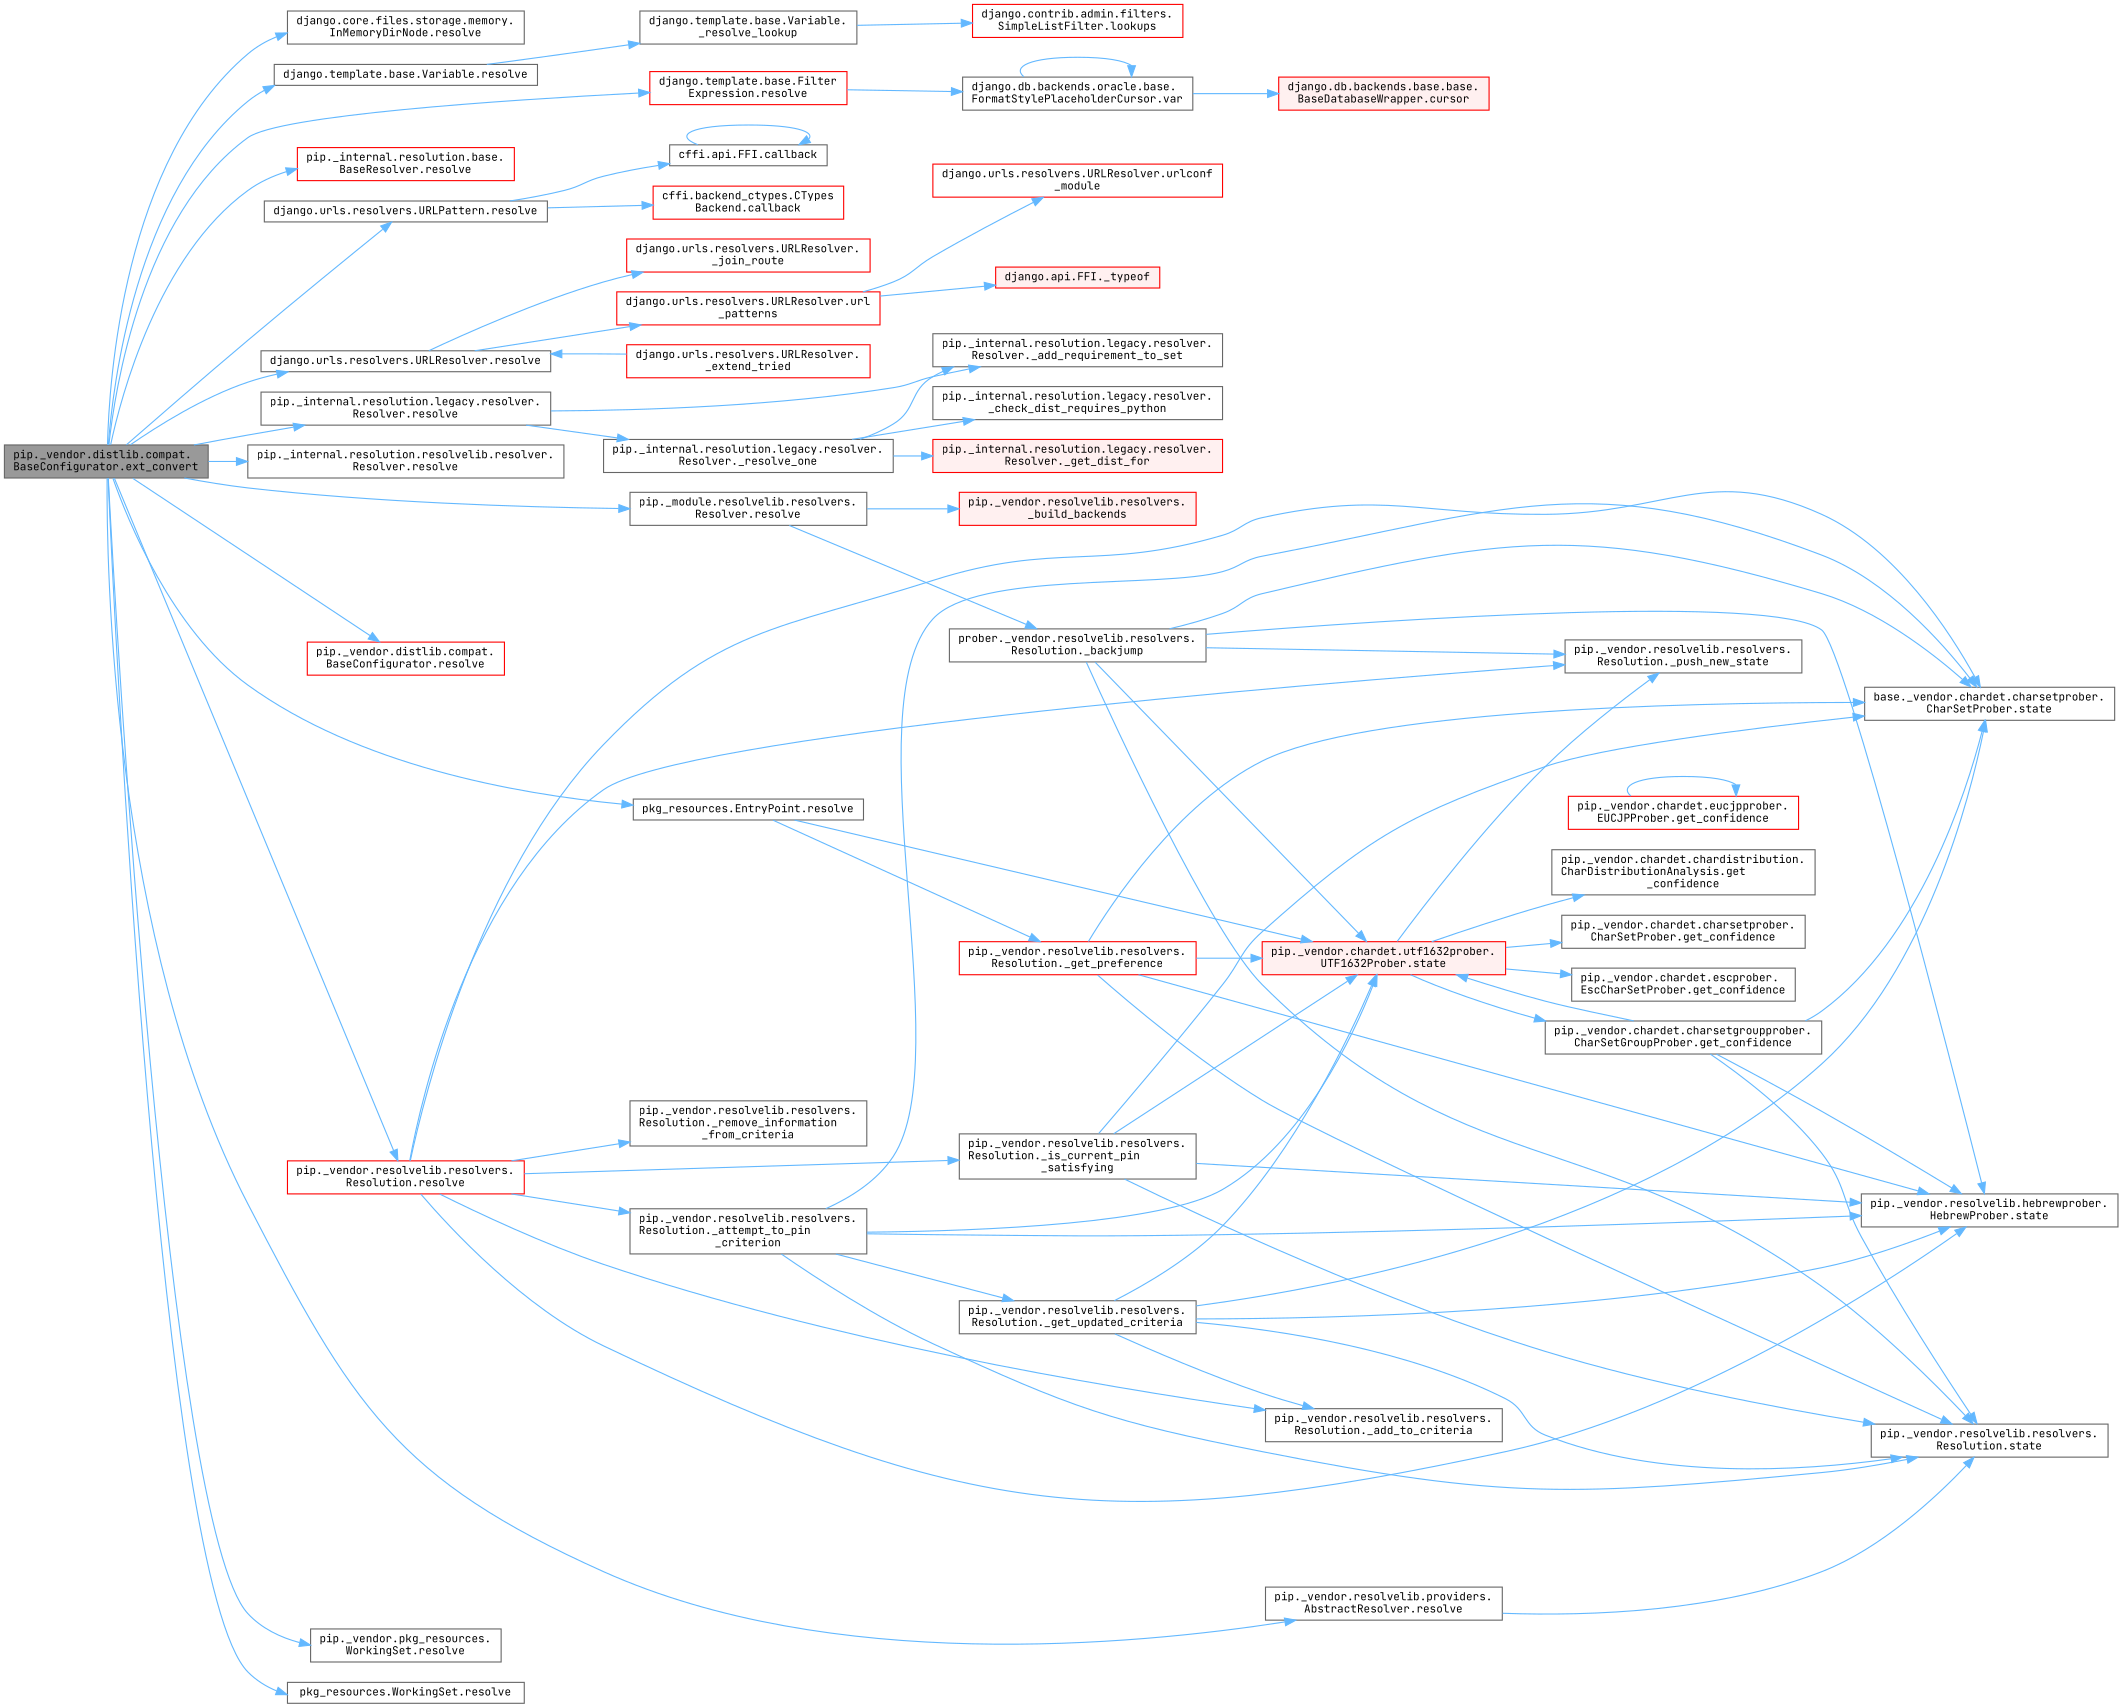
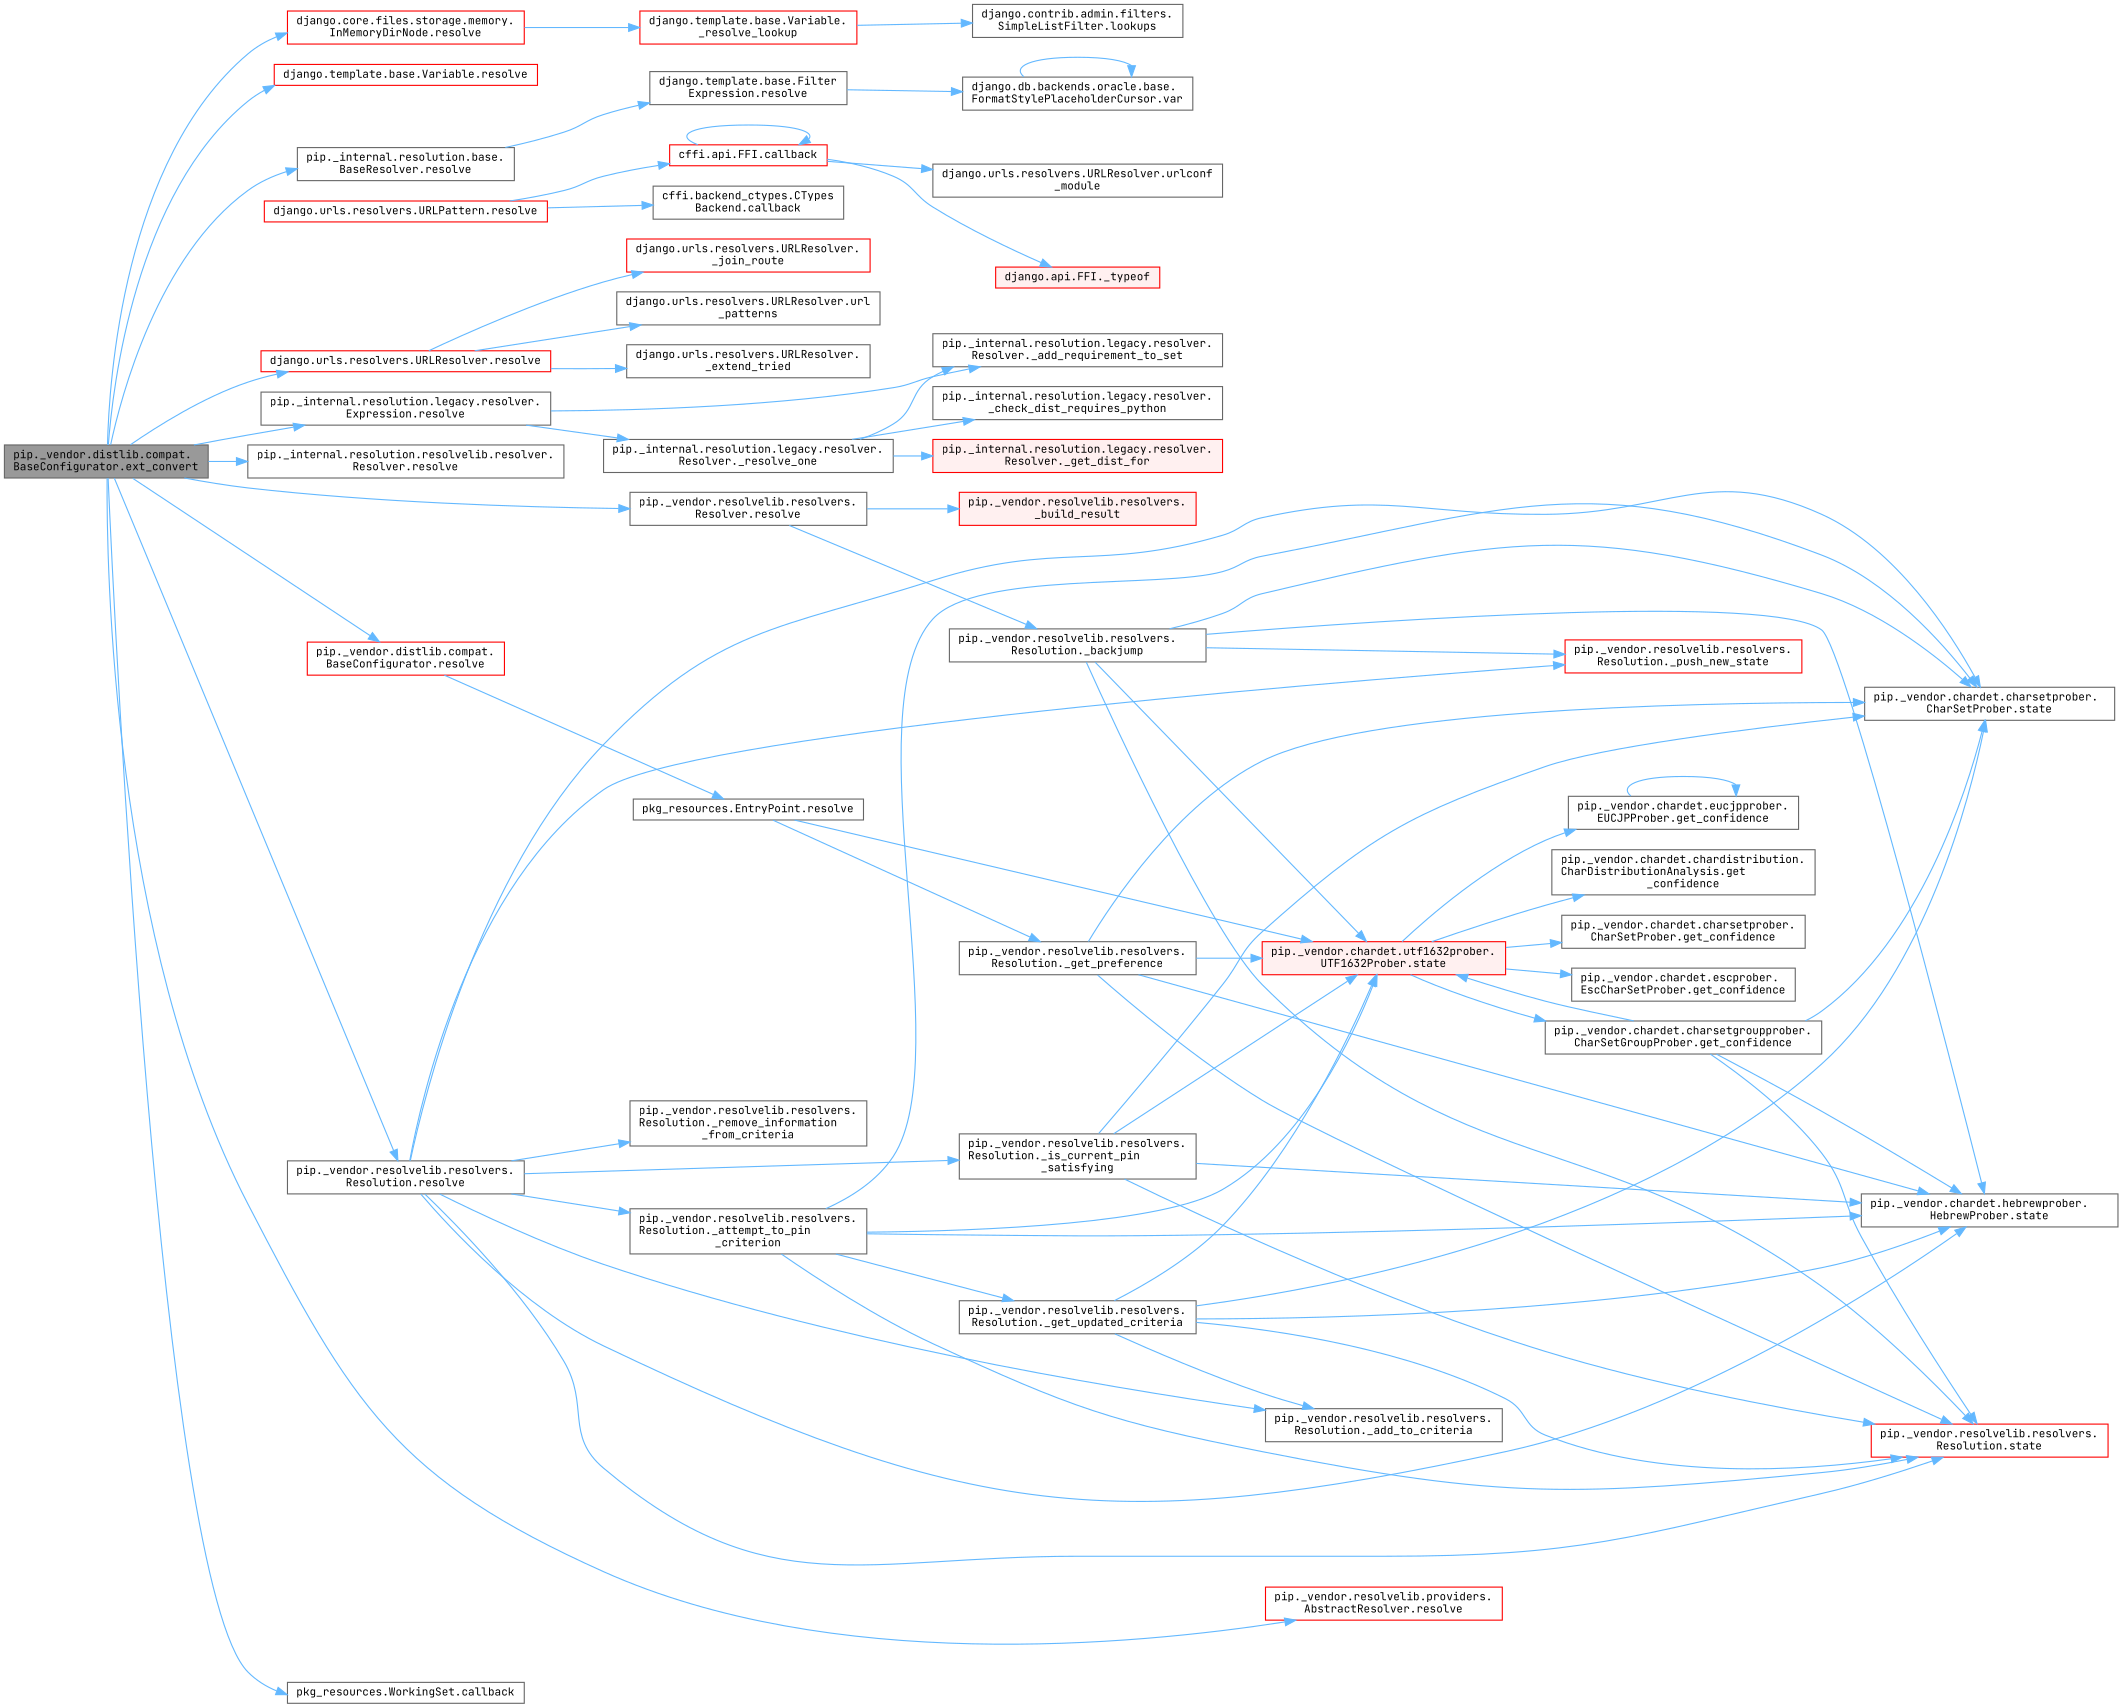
node "django.contrib.admin.filters. SimpleListFilter.lookups": color red -> grey40
node "django.core.files.storage.memory. InMemoryDirNode.resolve": color grey40 -> red
node "django.template.base.Variable. _resolve_lookup": color grey40 -> red
edge "django.template.base.Variable.resolve" -> "django.template.base.Variable. _resolve_lookup": now "django.core.files.storage.memory. InMemoryDirNode.resolve" -> "django.template.base.Variable. _resolve_lookup"
node "django.template.base.Variable.resolve": color grey40 -> red
node "django.template.base.Filter Expression.resolve": color red -> grey40
node "django.db.backends.base.base. BaseDatabaseWrapper.cursor": removed
edge "pip._vendor.distlib.compat. BaseConfigurator.ext_convert" -> "django.template.base.Filter Expression.resolve": now "pip._internal.resolution.base. BaseResolver.resolve" -> "django.template.base.Filter Expression.resolve"
node "cffi.api.FFI.callback": color grey40 -> red
node "pip._internal.resolution.base. BaseResolver.resolve": color red -> grey40
node "django.urls.resolvers.URLResolver.urlconf _module": color red -> grey40
node "cffi.backend_ctypes.CTypes Backend.callback": color red -> grey40
node "django.urls.resolvers.URLPattern.resolve": color grey40 -> red
edge "django.urls.resolvers.URLResolver.url _patterns" -> "django.urls.resolvers.URLResolver.urlconf _module": now "cffi.api.FFI.callback" -> "django.urls.resolvers.URLResolver.urlconf _module"
edge "django.urls.resolvers.URLResolver.url _patterns" -> "django.api.FFI._typeof": now "cffi.api.FFI.callback" -> "django.api.FFI._typeof"
node "django.urls.resolvers.URLResolver.url _patterns": color red -> grey40
edge "pip._vendor.distlib.compat. BaseConfigurator.ext_convert" -> "django.urls.resolvers.URLPattern.resolve": removed
edge "django.urls.resolvers.URLResolver. _extend_tried" -> "django.urls.resolvers.URLResolver.resolve": reversed
node "django.urls.resolvers.URLResolver.resolve": color grey40 -> red
node "django.urls.resolvers.URLResolver. _extend_tried": color red -> grey40
node "pip._internal.resolution.legacy.resolver. Resolver.resolve": label "pip._internal.resolution.legacy.resolver. Resolver.resolve" -> "pip._internal.resolution.legacy.resolver. Expression.resolve"
node "pip._module.resolvelib.resolvers. Resolver.resolve": label "pip._module.resolvelib.resolvers. Resolver.resolve" -> "pip._vendor.resolvelib.resolvers. Resolver.resolve"
node "pip._vendor.resolvelib.resolvers. _build_backends": label "pip._vendor.resolvelib.resolvers. _build_backends" -> "pip._vendor.resolvelib.resolvers. _build_result"
node "prober._vendor.resolvelib.resolvers. Resolution._backjump": label "prober._vendor.resolvelib.resolvers. Resolution._backjump" -> "pip._vendor.resolvelib.resolvers. Resolution._backjump"
node "pip._vendor.resolvelib.resolvers. Resolution._push_new_state": color grey40 -> red
node "base._vendor.chardet.charsetprober. CharSetProber.state": label "base._vendor.chardet.charsetprober. CharSetProber.state" -> "pip._vendor.chardet.charsetprober. CharSetProber.state"
edge "pip._vendor.distlib.compat. BaseConfigurator.ext_convert" -> "pkg_resources.EntryPoint.resolve": now "pip._vendor.distlib.compat. BaseConfigurator.resolve" -> "pkg_resources.EntryPoint.resolve"
edge "pip._vendor.chardet.utf1632prober. UTF1632Prober.state" -> "pip._vendor.resolvelib.resolvers. Resolution._push_new_state": now "pip._vendor.chardet.utf1632prober. UTF1632Prober.state" -> "pip._vendor.chardet.eucjpprober. EUCJPProber.get_confidence"
node "pip._vendor.chardet.eucjpprober. EUCJPProber.get_confidence": color red -> grey40
node "pip._vendor.resolvelib.resolvers. Resolution._get_preference": color red -> grey40
node "pip._vendor.resolvelib.resolvers. Resolution.resolve": color red -> grey40
node "pip._vendor.resolvelib.hebrewprober. HebrewProber.state": label "pip._vendor.resolvelib.hebrewprober. HebrewProber.state" -> "pip._vendor.chardet.hebrewprober. HebrewProber.state"
node "pip._vendor.resolvelib.resolvers. Resolution.state": color grey40 -> red
edge "pip._vendor.resolvelib.providers. AbstractResolver.resolve" -> "pip._vendor.resolvelib.resolvers. Resolution.state": now "pip._vendor.resolvelib.resolvers. Resolution.resolve" -> "pip._vendor.resolvelib.resolvers. Resolution.state"
node "pip._vendor.resolvelib.providers. AbstractResolver.resolve": color grey40 -> red
node "pip._vendor.pkg_resources. WorkingSet.resolve": removed
node "pkg_resources.WorkingSet.resolve": label "pkg_resources.WorkingSet.resolve" -> "pkg_resources.WorkingSet.callback"
